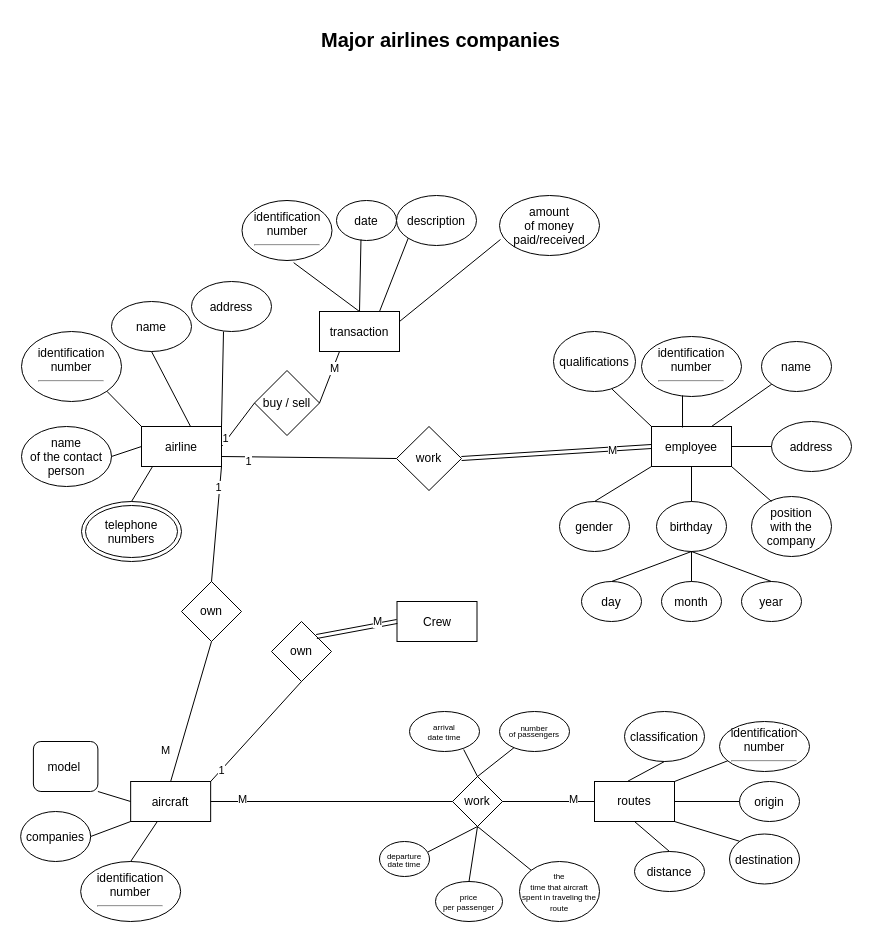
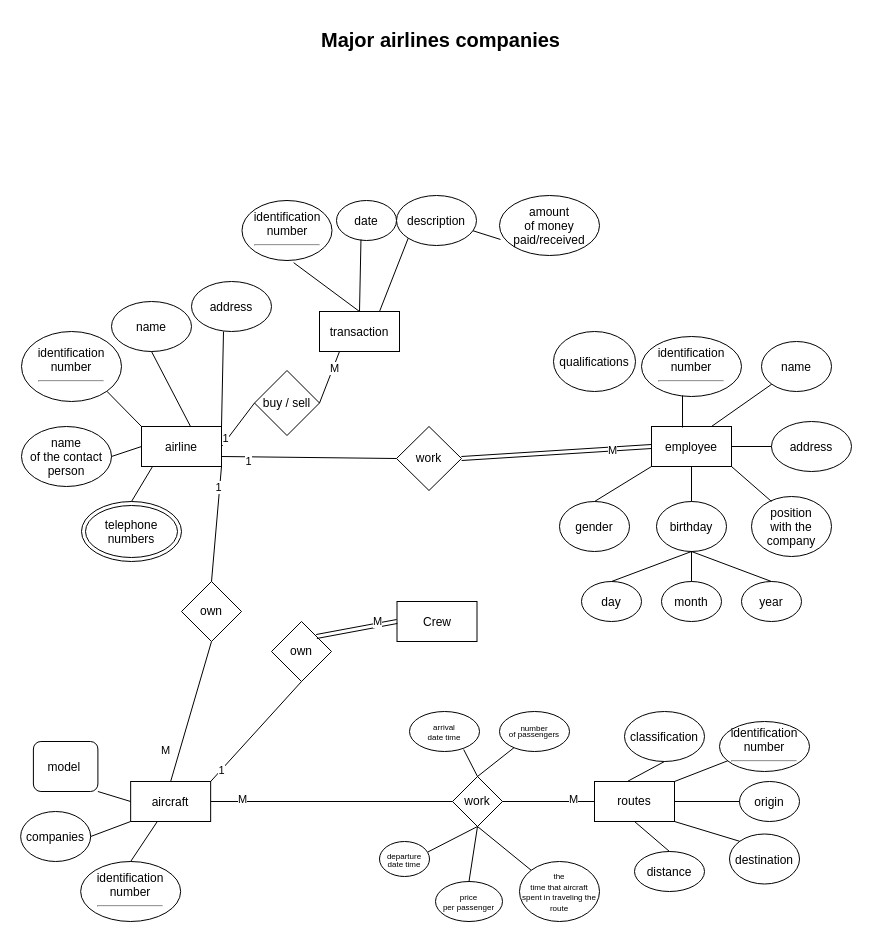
edge "amount of money paid/received" -- "transaction": now "amount of money paid/received" -- "description"
edge "qualifications" -- "employee": removed
